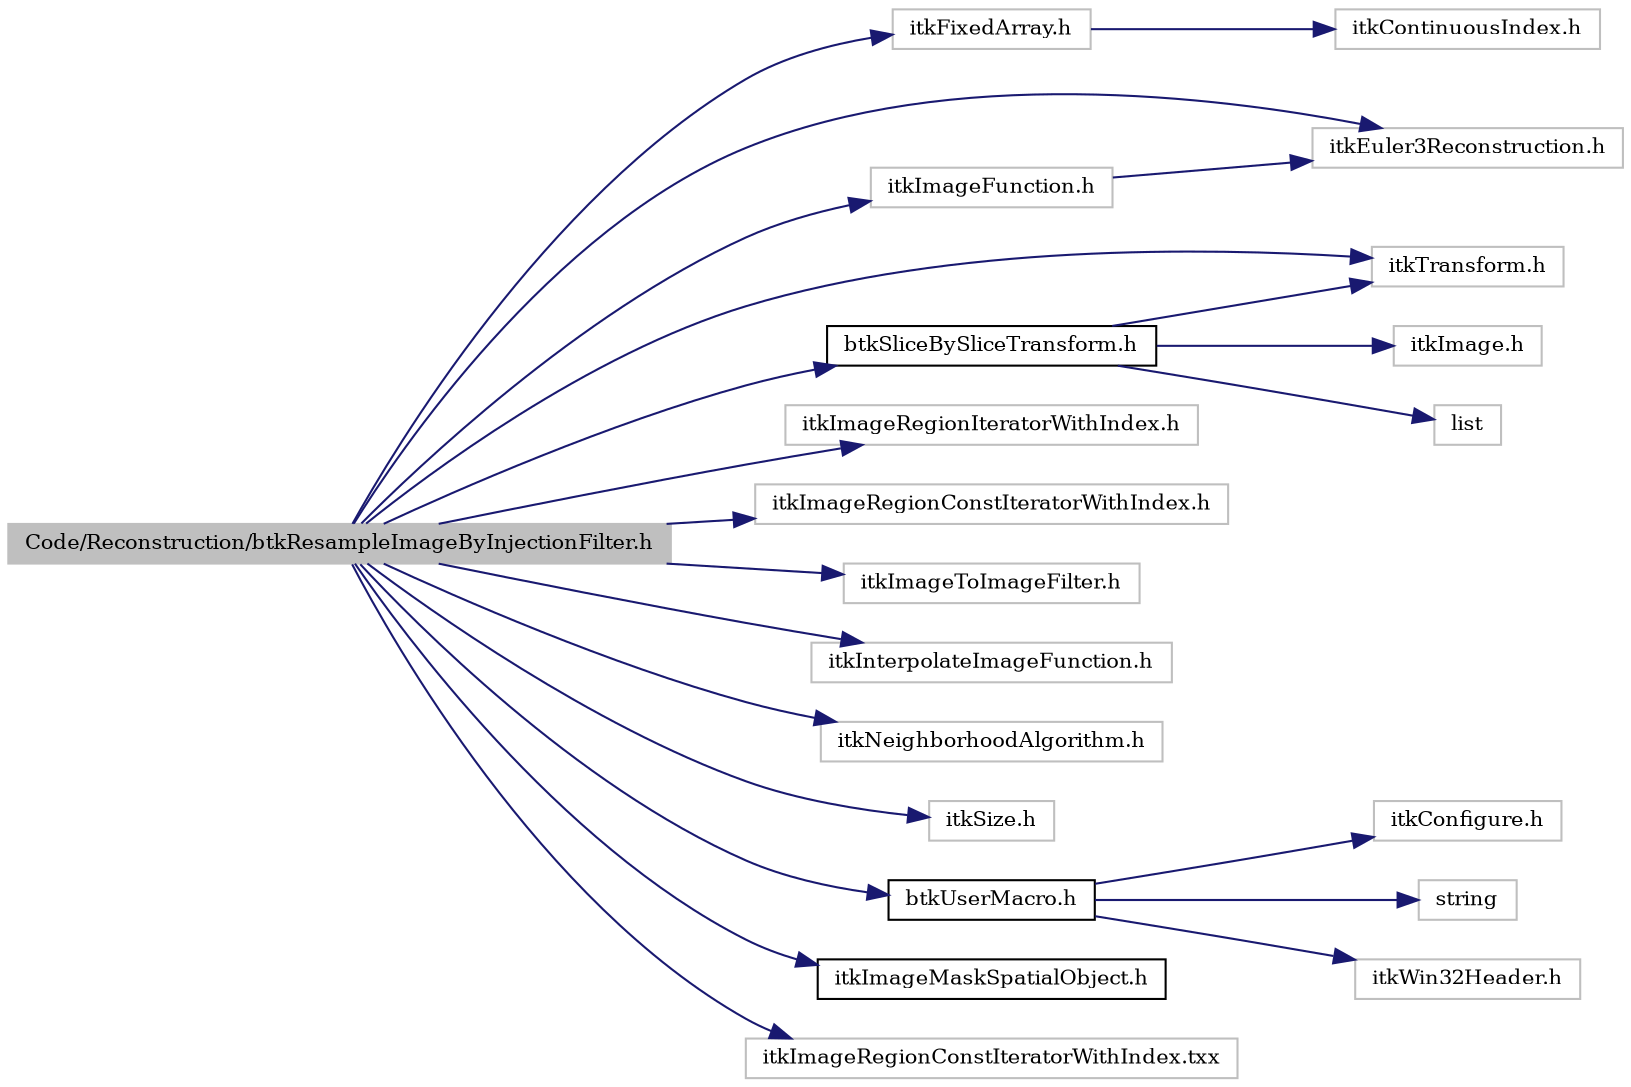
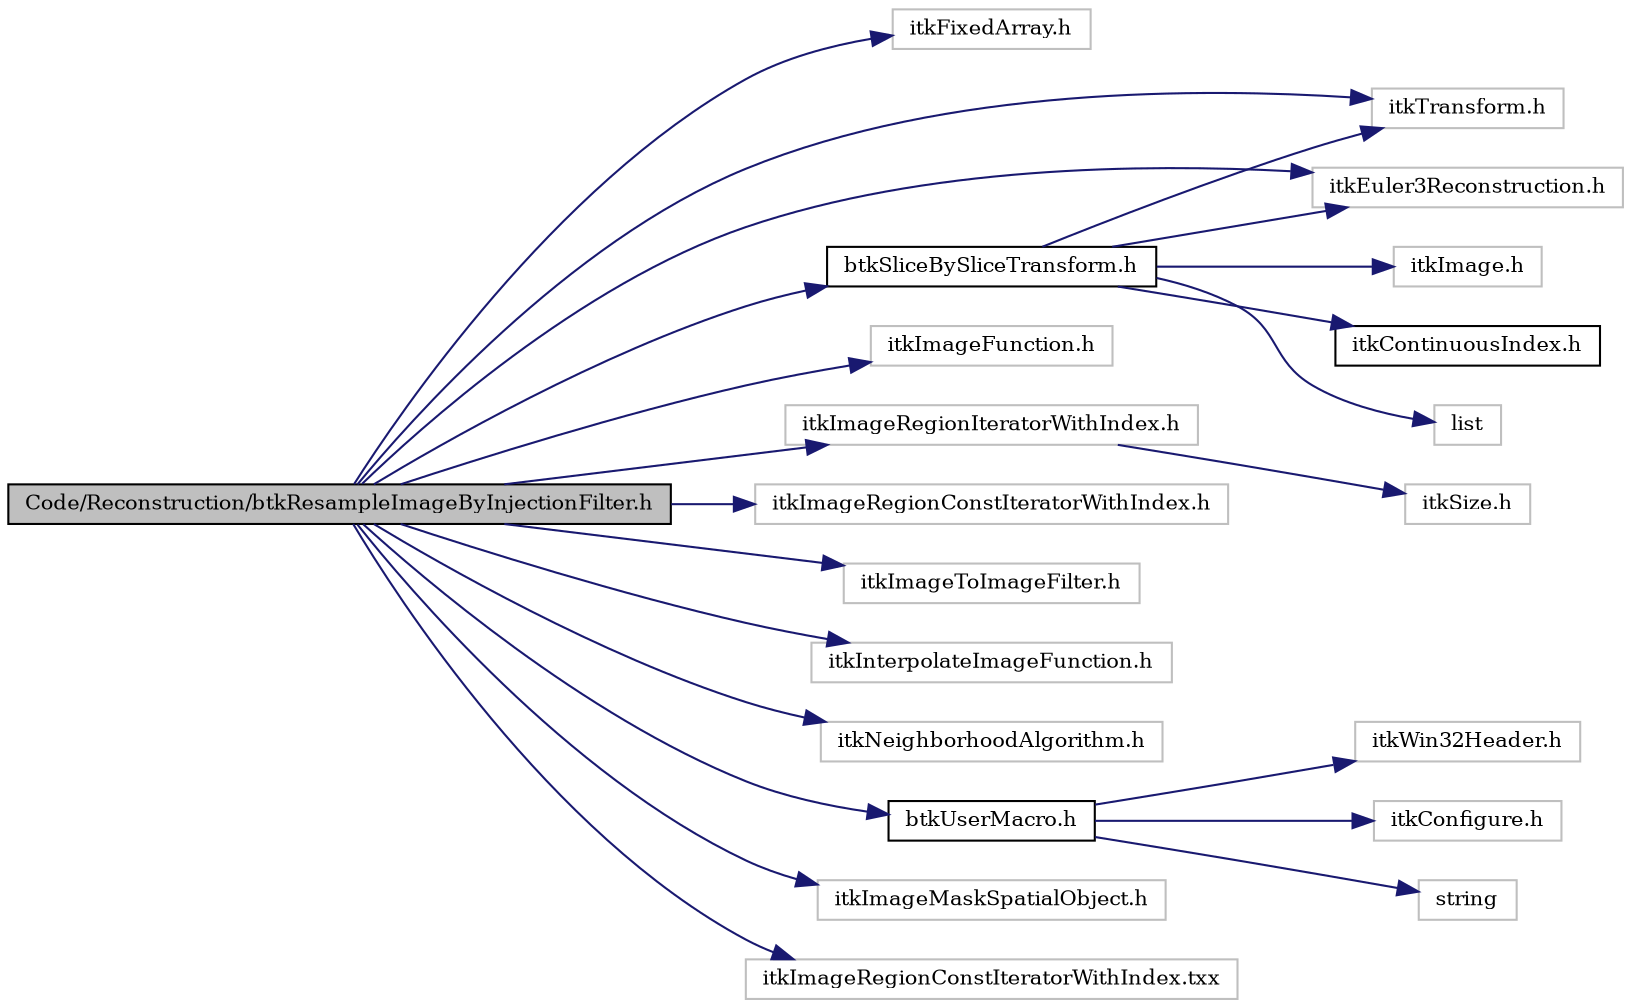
edge "itkFixedArray.h" -> "itkContinuousIndex.h": now "btkSliceBySliceTransform.h" -> "itkContinuousIndex.h"
node "itkContinuousIndex.h": color grey75 -> black
edge "itkImageFunction.h" -> "itkEuler3Reconstruction.h": now "btkSliceBySliceTransform.h" -> "itkEuler3Reconstruction.h"
node "Code/Reconstruction/btkResampleImageByInjectionFilter.h": color grey75 -> black
edge "Code/Reconstruction/btkResampleImageByInjectionFilter.h" -> "itkSize.h": now "itkImageRegionIteratorWithIndex.h" -> "itkSize.h"
node "itkImageMaskSpatialObject.h": color black -> grey75
